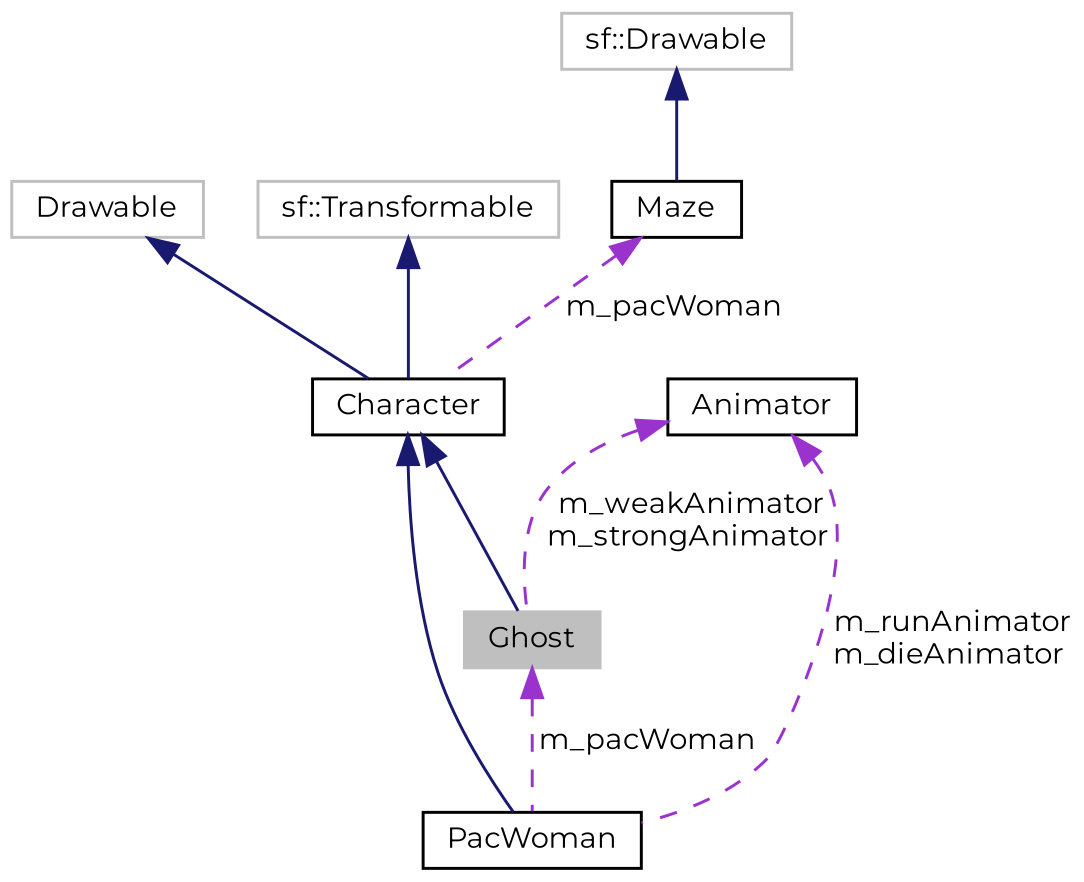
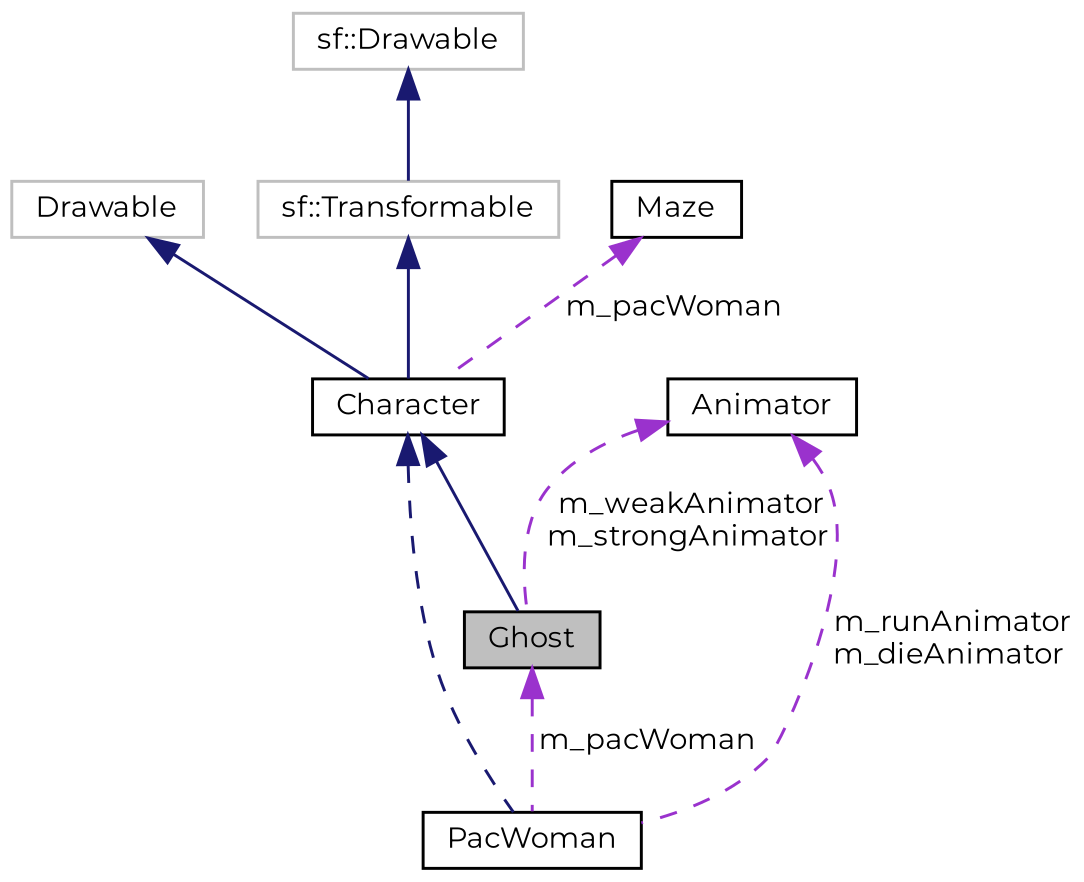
edge "Maze" -> "sf::Drawable": now "sf::Transformable" -> "sf::Drawable"
node "Ghost": color grey75 -> black
edge "PacWoman" -> "Character": style solid -> dashed
